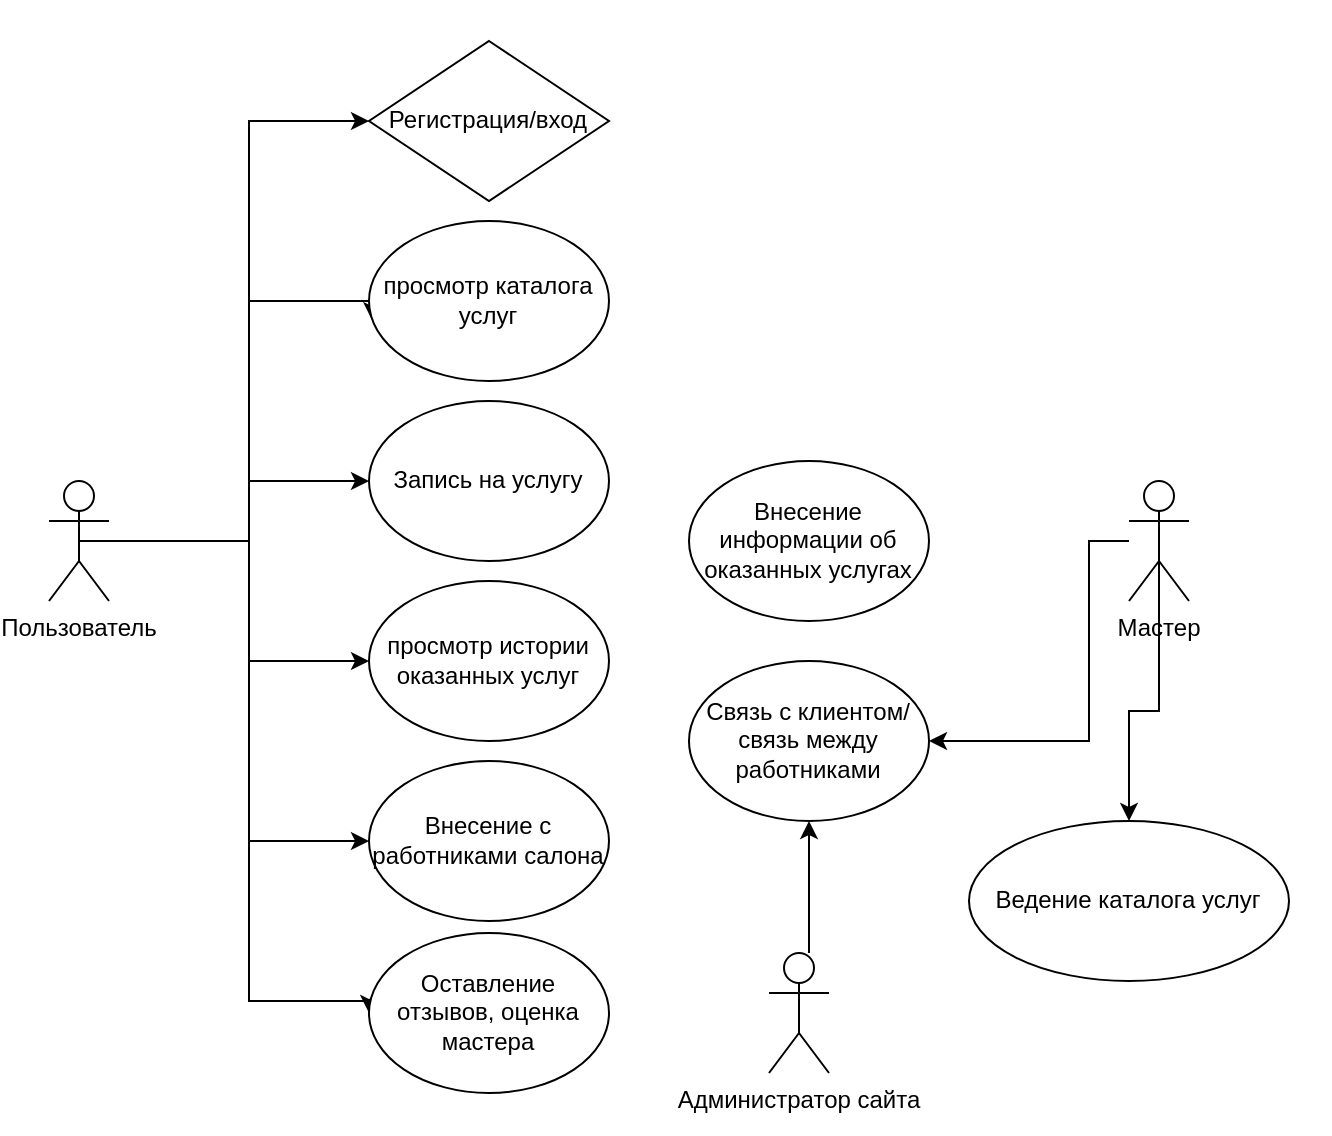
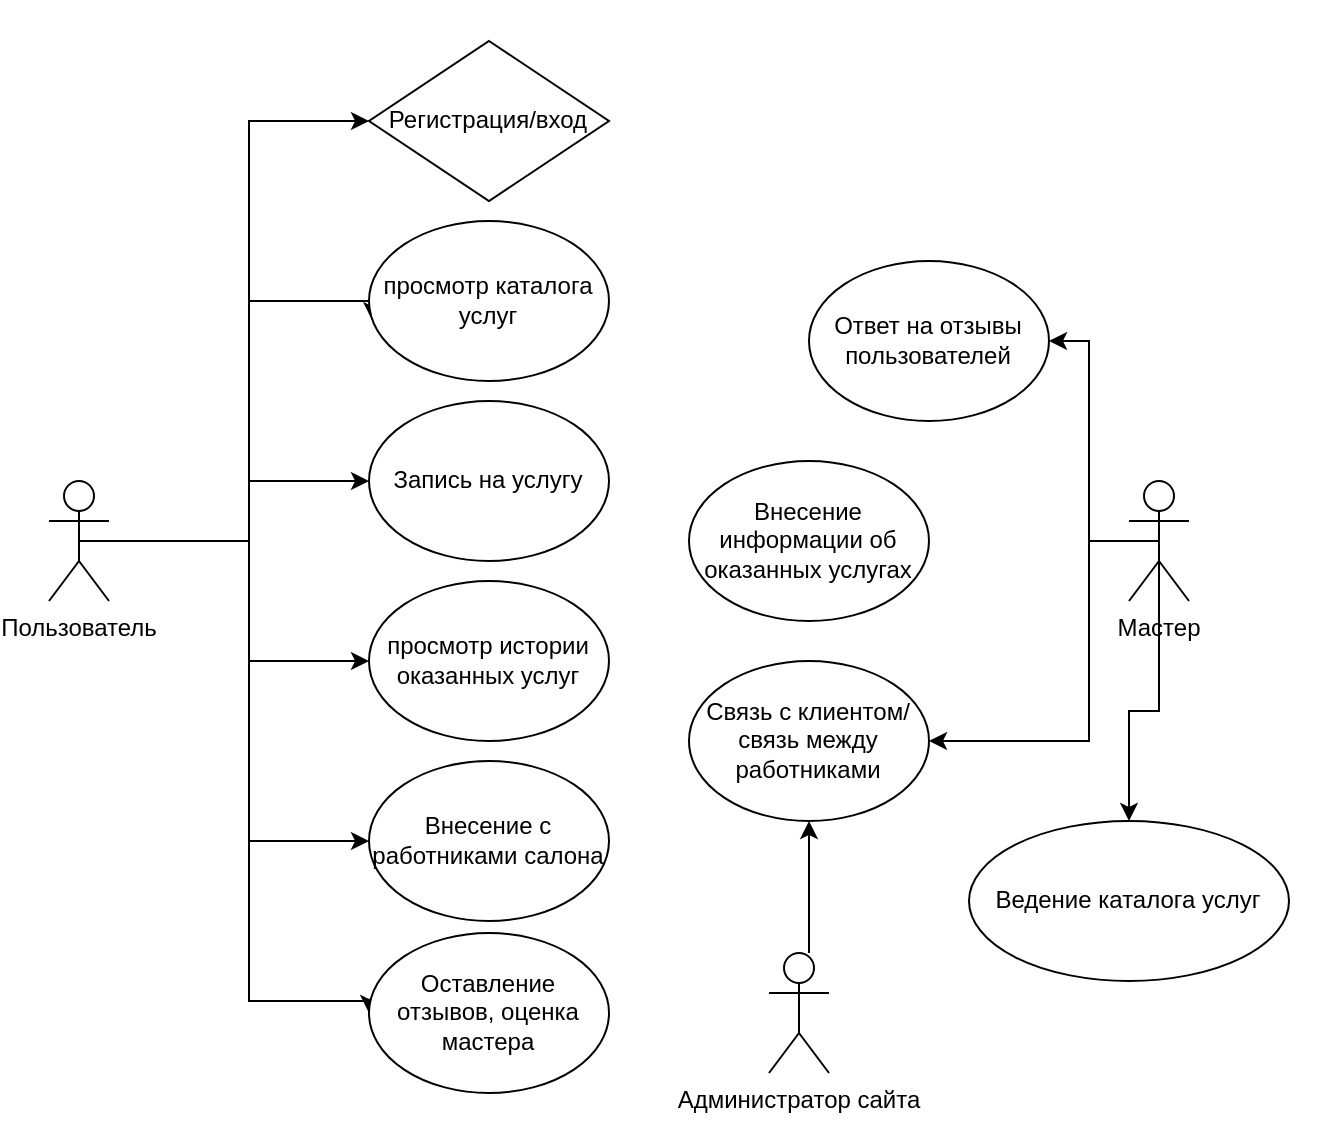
node "Ответ на отзывы пользователей": added
edge "Мастер" -> "Ответ на отзывы пользователей": added
